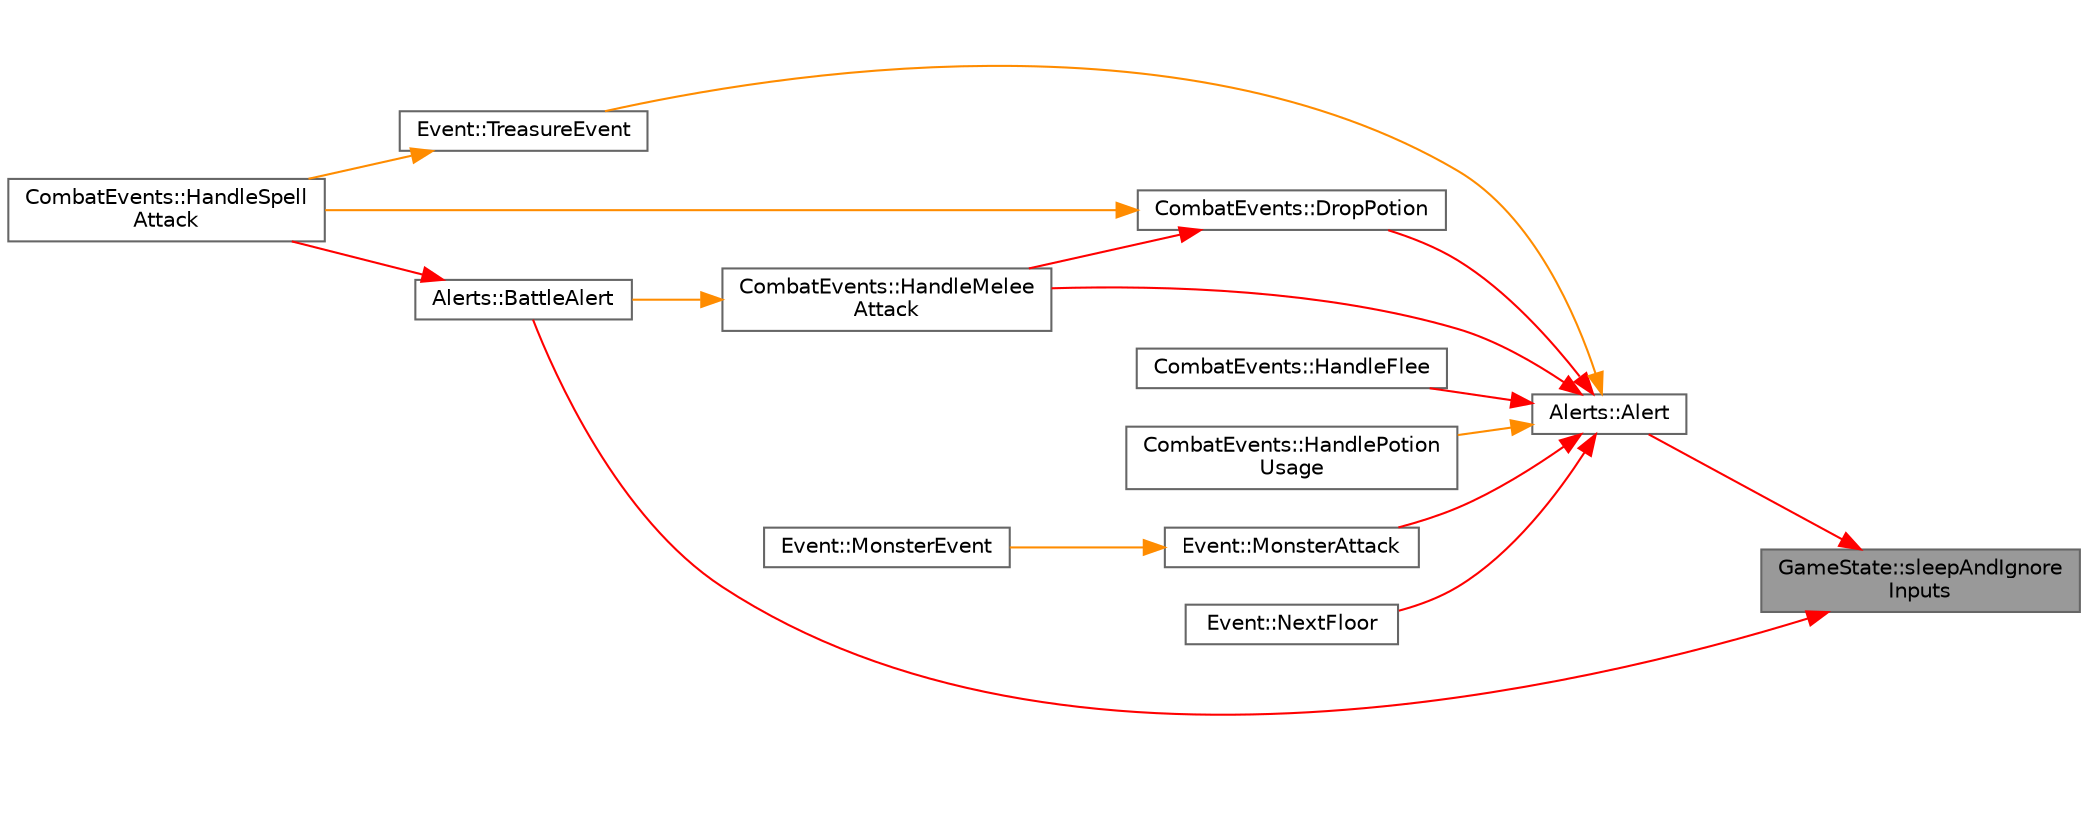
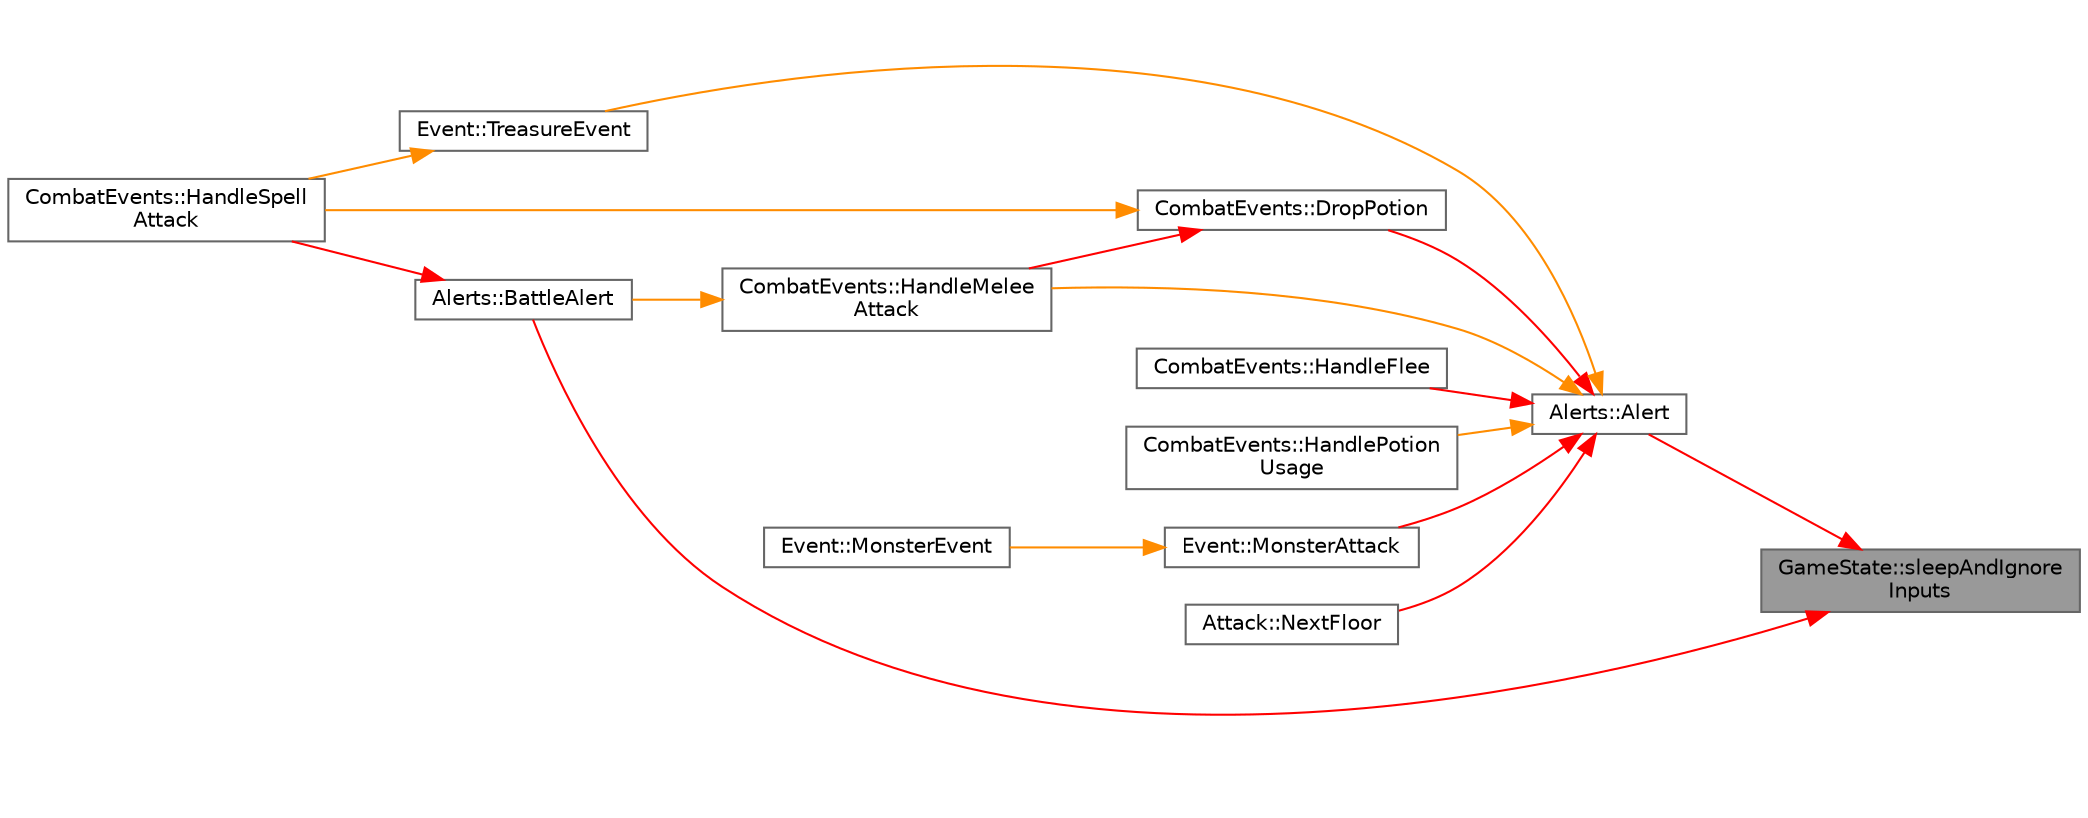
edge "CombatEvents::HandleMelee Attack" -> "Alerts::Alert": color red -> darkorange
node "Event::NextFloor": label "Event::NextFloor" -> "Attack::NextFloor"
